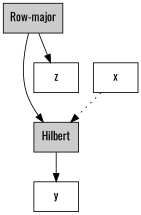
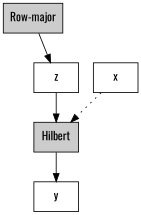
edge "Row-major" -> "Hilbert": now "z" -> "Hilbert"
